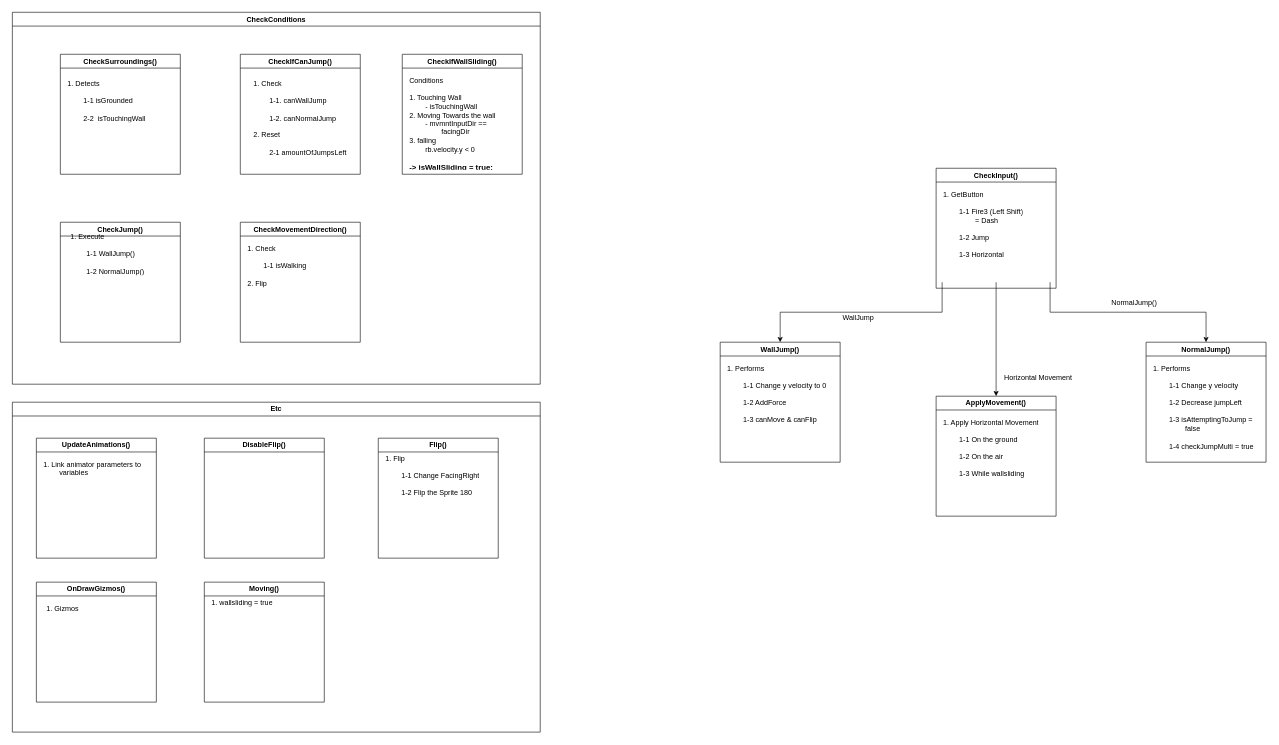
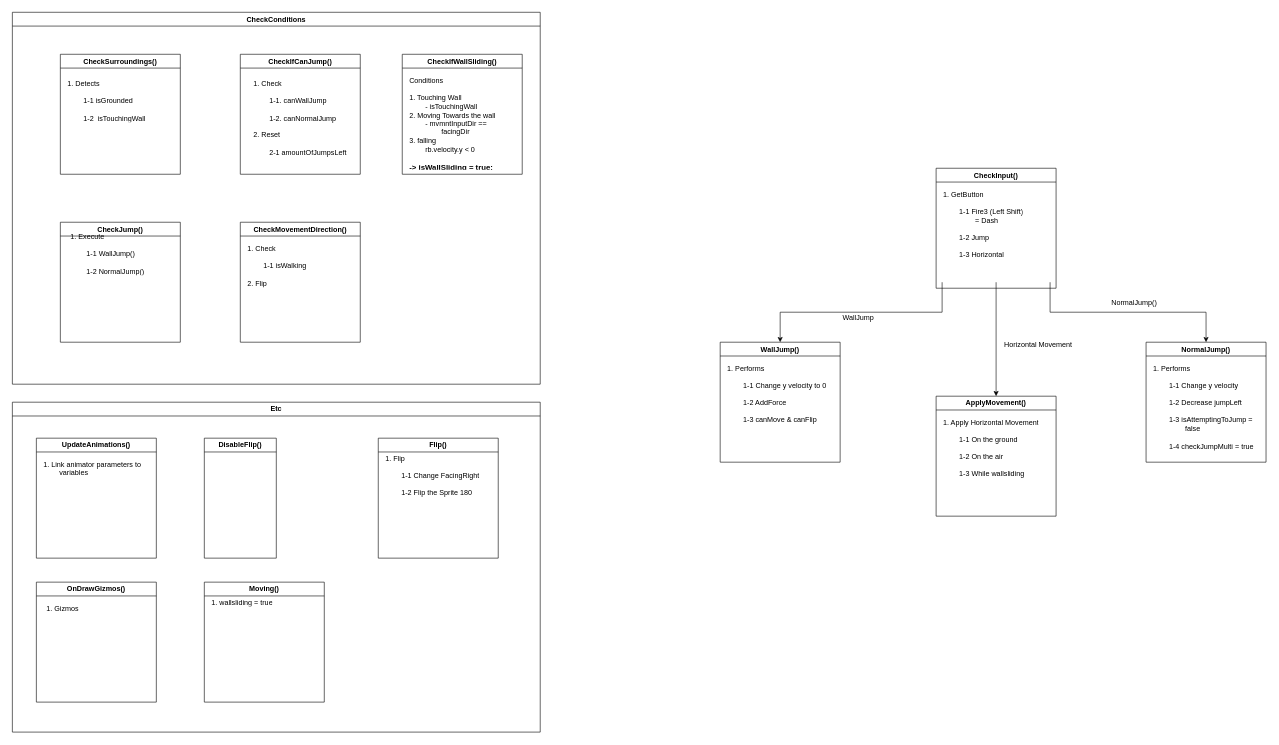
node "1. Detects 1-1 isGrounded 2-2 isTouchingWall": label "1. Detects 1-1 isGrounded 2-2 isTouchingWall" -> "1. Detects 1-1 isGrounded 1-2 isTouchingWall"
node "Horizontal Movement": moved (1038, 378) -> (1038, 345)
node "DisableFlip()": size 120x120 -> 72x120
